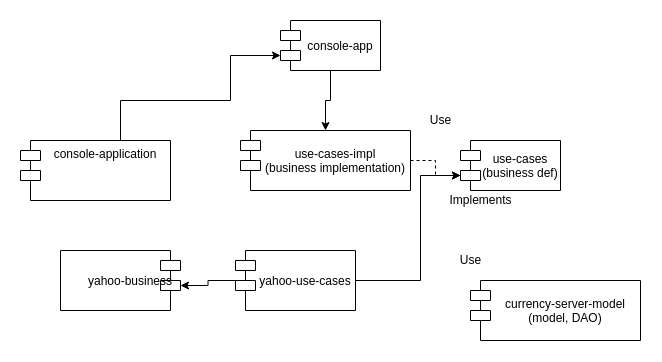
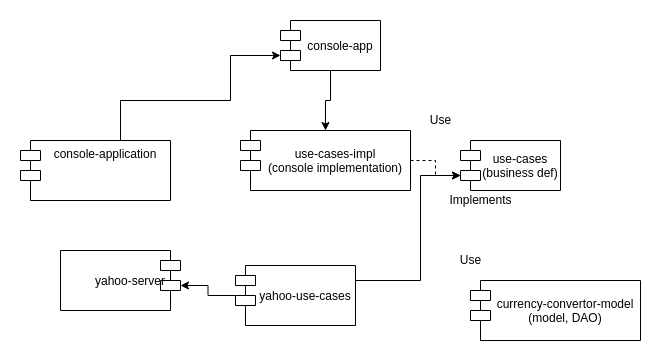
node "use-cases-impl (business implementation)": label "use-cases-impl (business implementation)" -> "use-cases-impl (console implementation)"
node "yahoo-business": label "yahoo-business" -> "yahoo-server"
node "yahoo-use-cases": moved (296, 281) -> (296, 296)
node "currency-server-model (model, DAO)": label "currency-server-model (model, DAO)" -> "currency-convertor-model (model, DAO)"
